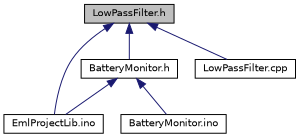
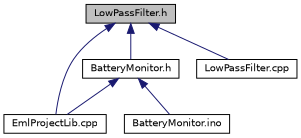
node "EmlProjectLib.ino": label "EmlProjectLib.ino" -> "EmlProjectLib.cpp"
